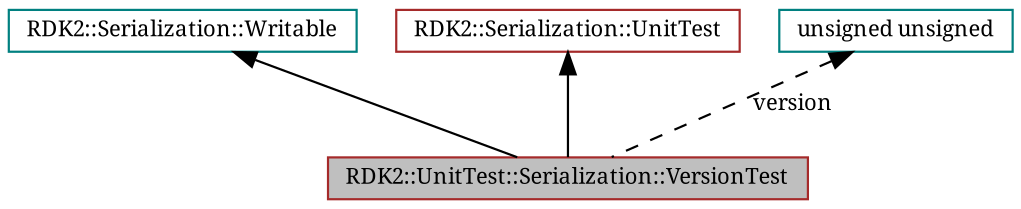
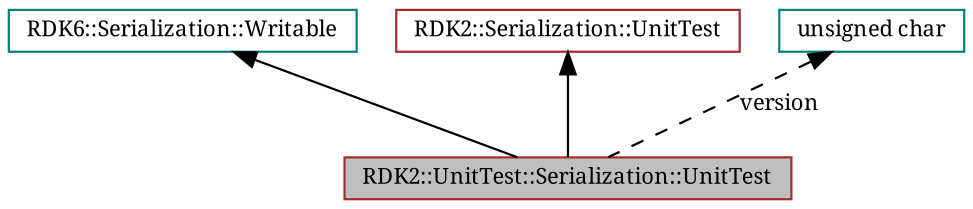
node "RDK2::Serialization::Writable": label "RDK2::Serialization::Writable" -> "RDK6::Serialization::Writable"
node "unsigned unsigned": label "unsigned unsigned" -> "unsigned char"
node "RDK2::UnitTest::Serialization::VersionTest": label "RDK2::UnitTest::Serialization::VersionTest" -> "RDK2::UnitTest::Serialization::UnitTest"
